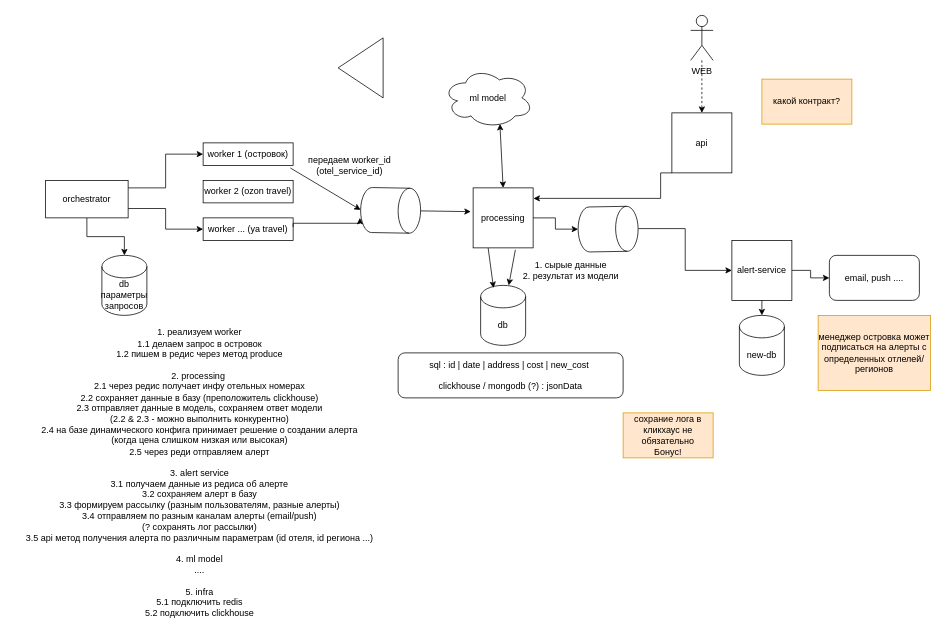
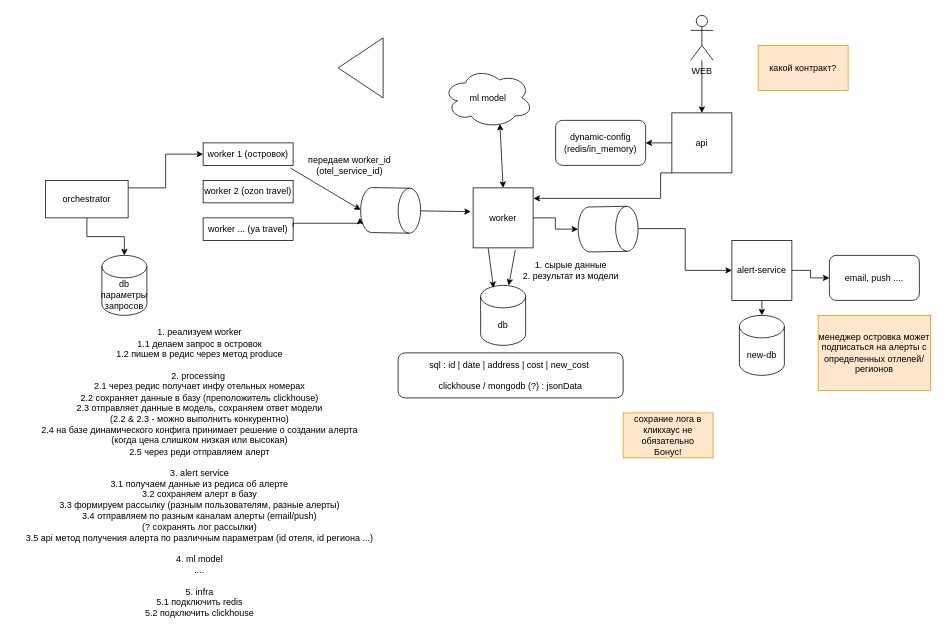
edge "WEB" -> "api": style dashed -> solid
node "какой контракт?": moved (807, 102) -> (803, 68)
node "dynamic-config (redis/in_memory)": added
edge "api" -> "dynamic-config (redis/in_memory)": added
edge "orchestrator" -> "worker ... (ya travel)": removed
node "processing": label "processing" -> "worker"
